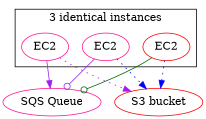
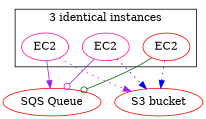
node "SQS Queue": color deeppink -> red
